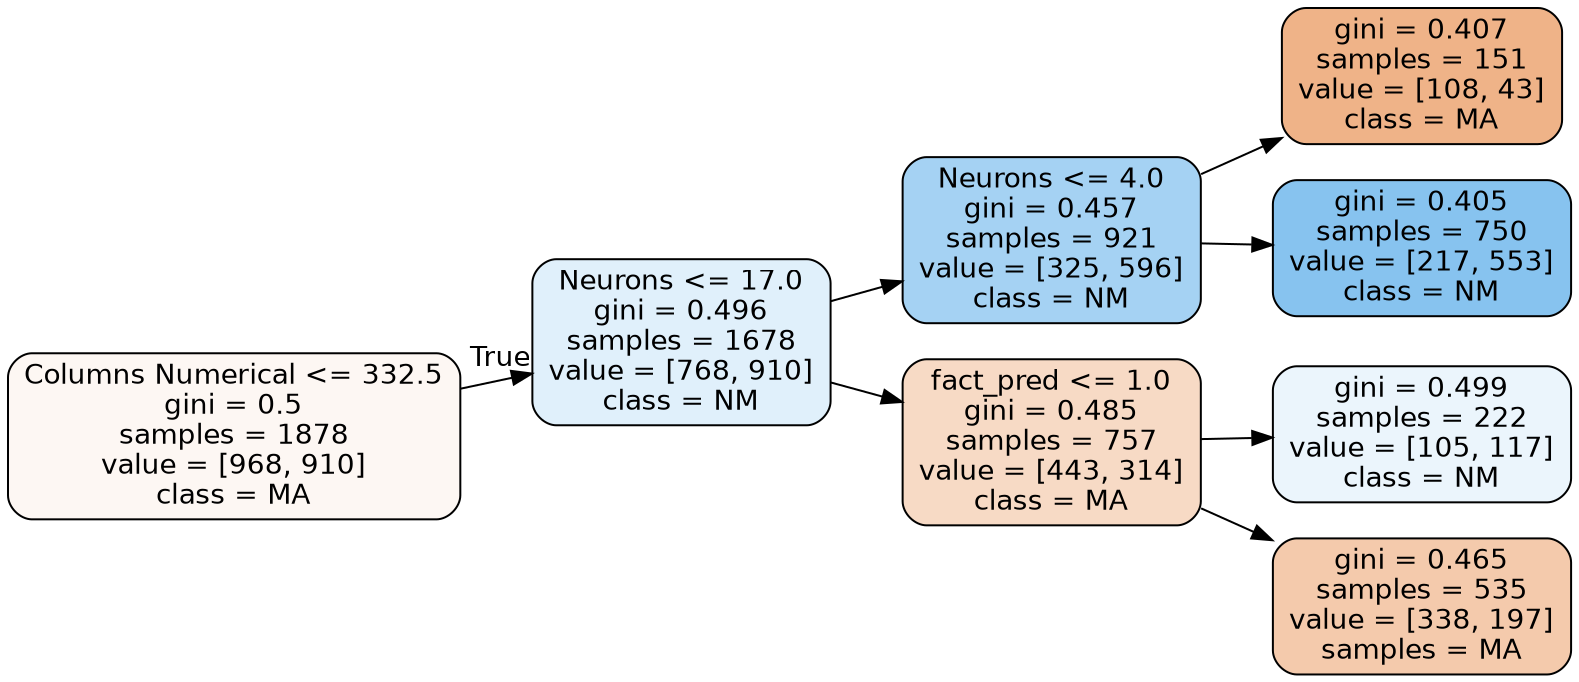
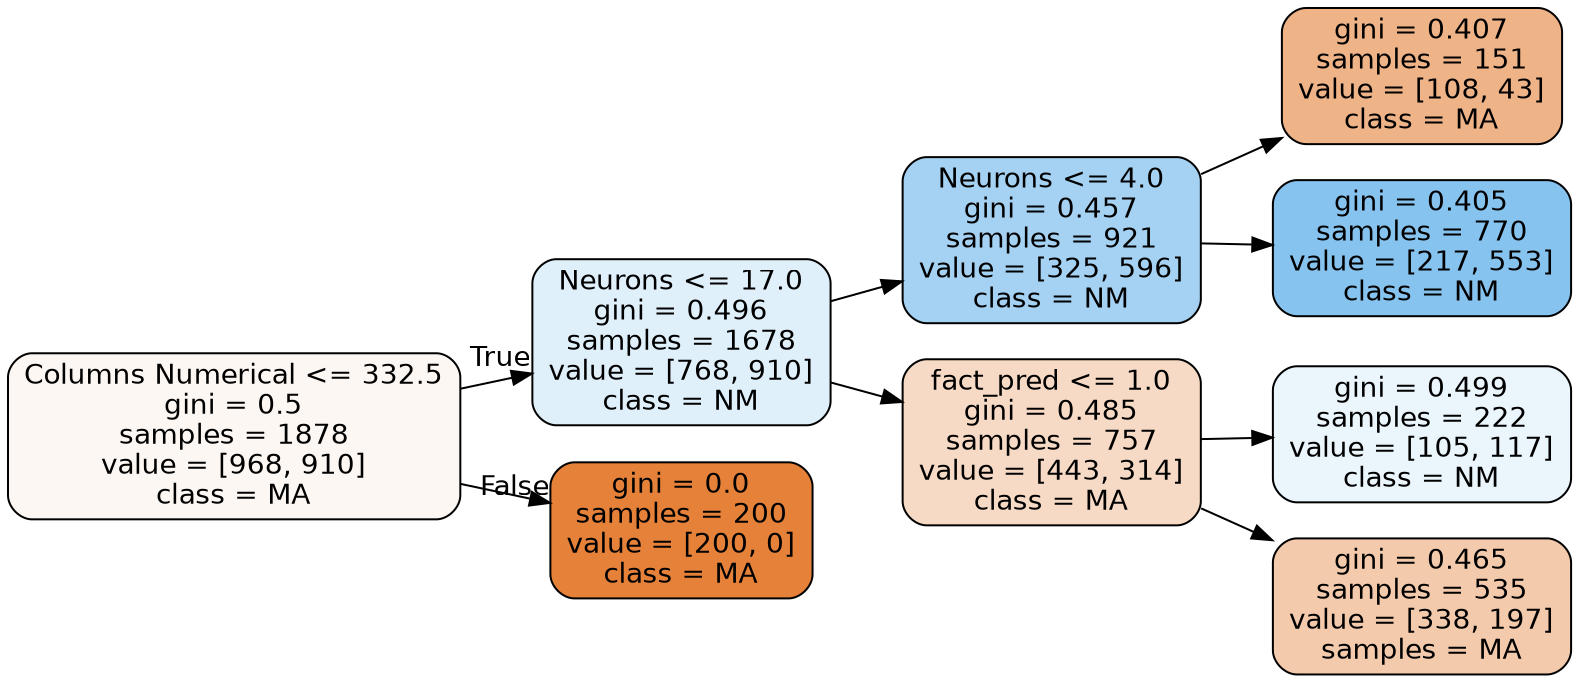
node "gini = 0.405 samples = 750 value = [217, 553] class = NM": label "gini = 0.405 samples = 750 value = [217, 553] class = NM" -> "gini = 0.405 samples = 770 value = [217, 553] class = NM"
node "gini = 0.0 samples = 200 value = [200, 0] class = MA": added
